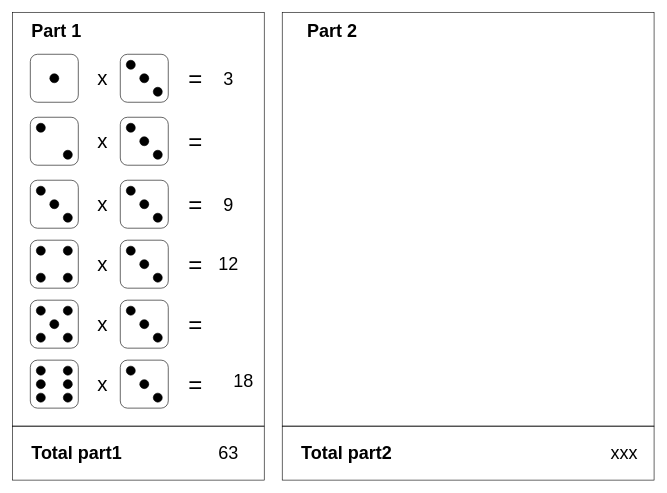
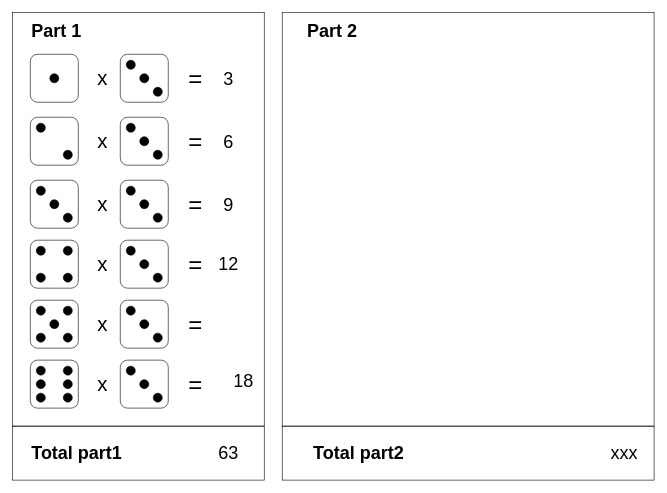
node "6": added
node "Total part2": moved (351, 453) -> (363, 453)
